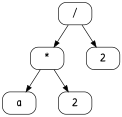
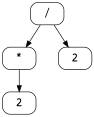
node "a": removed
